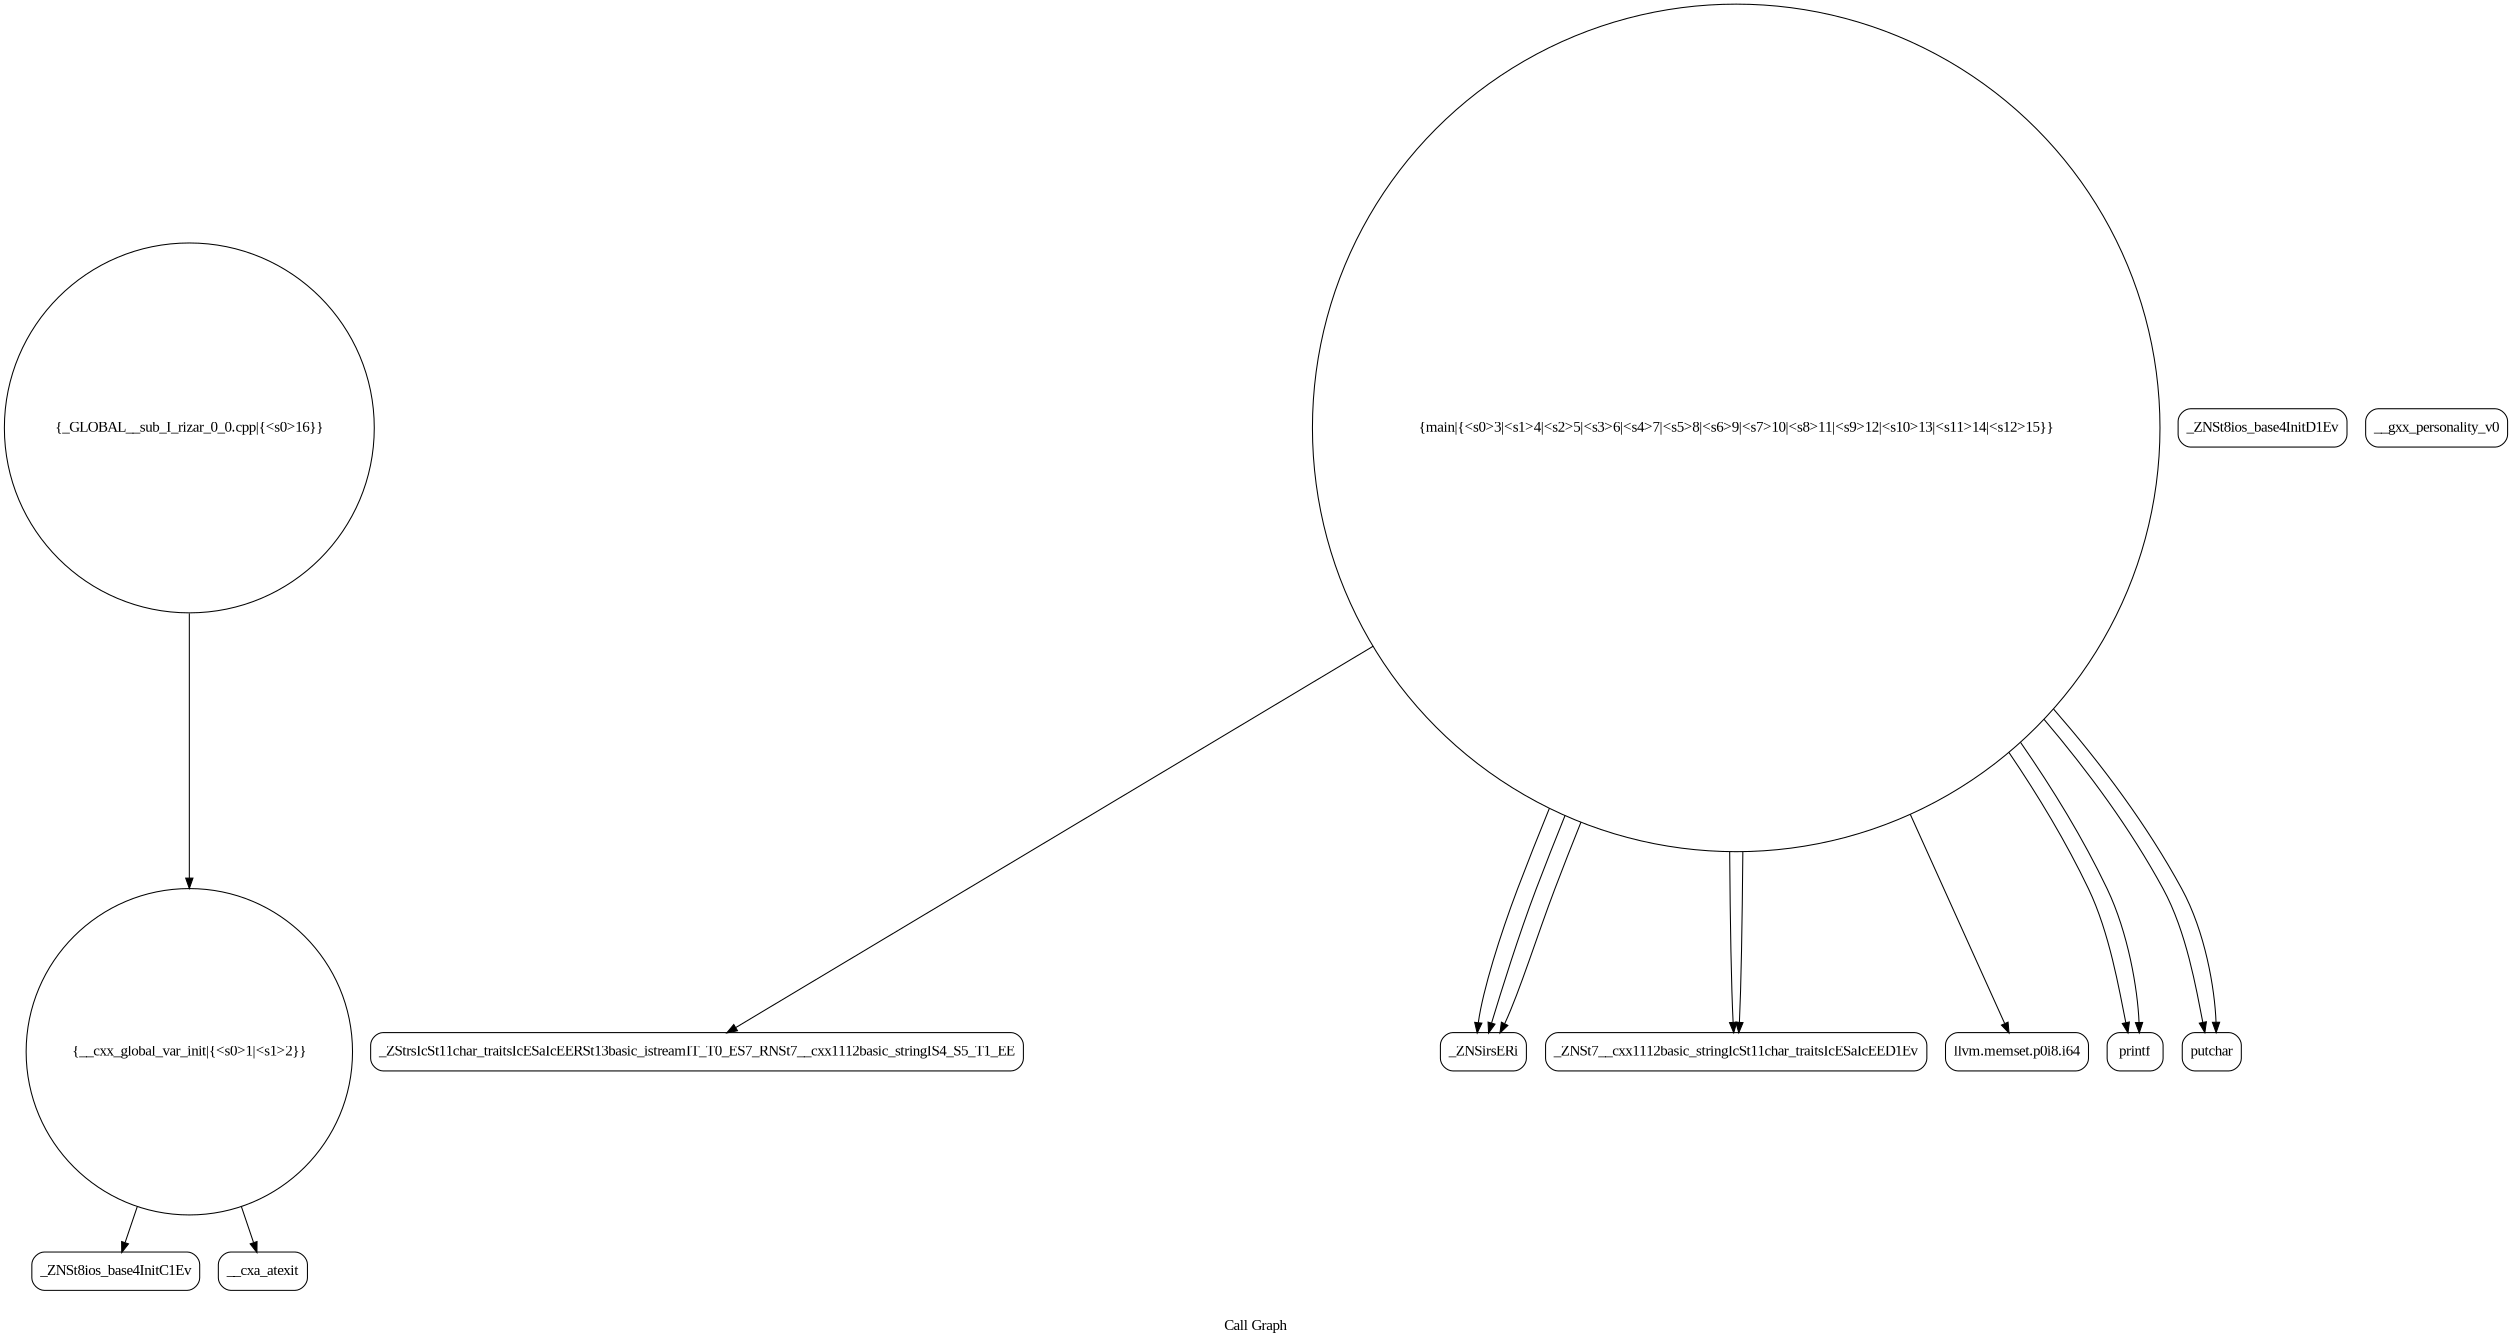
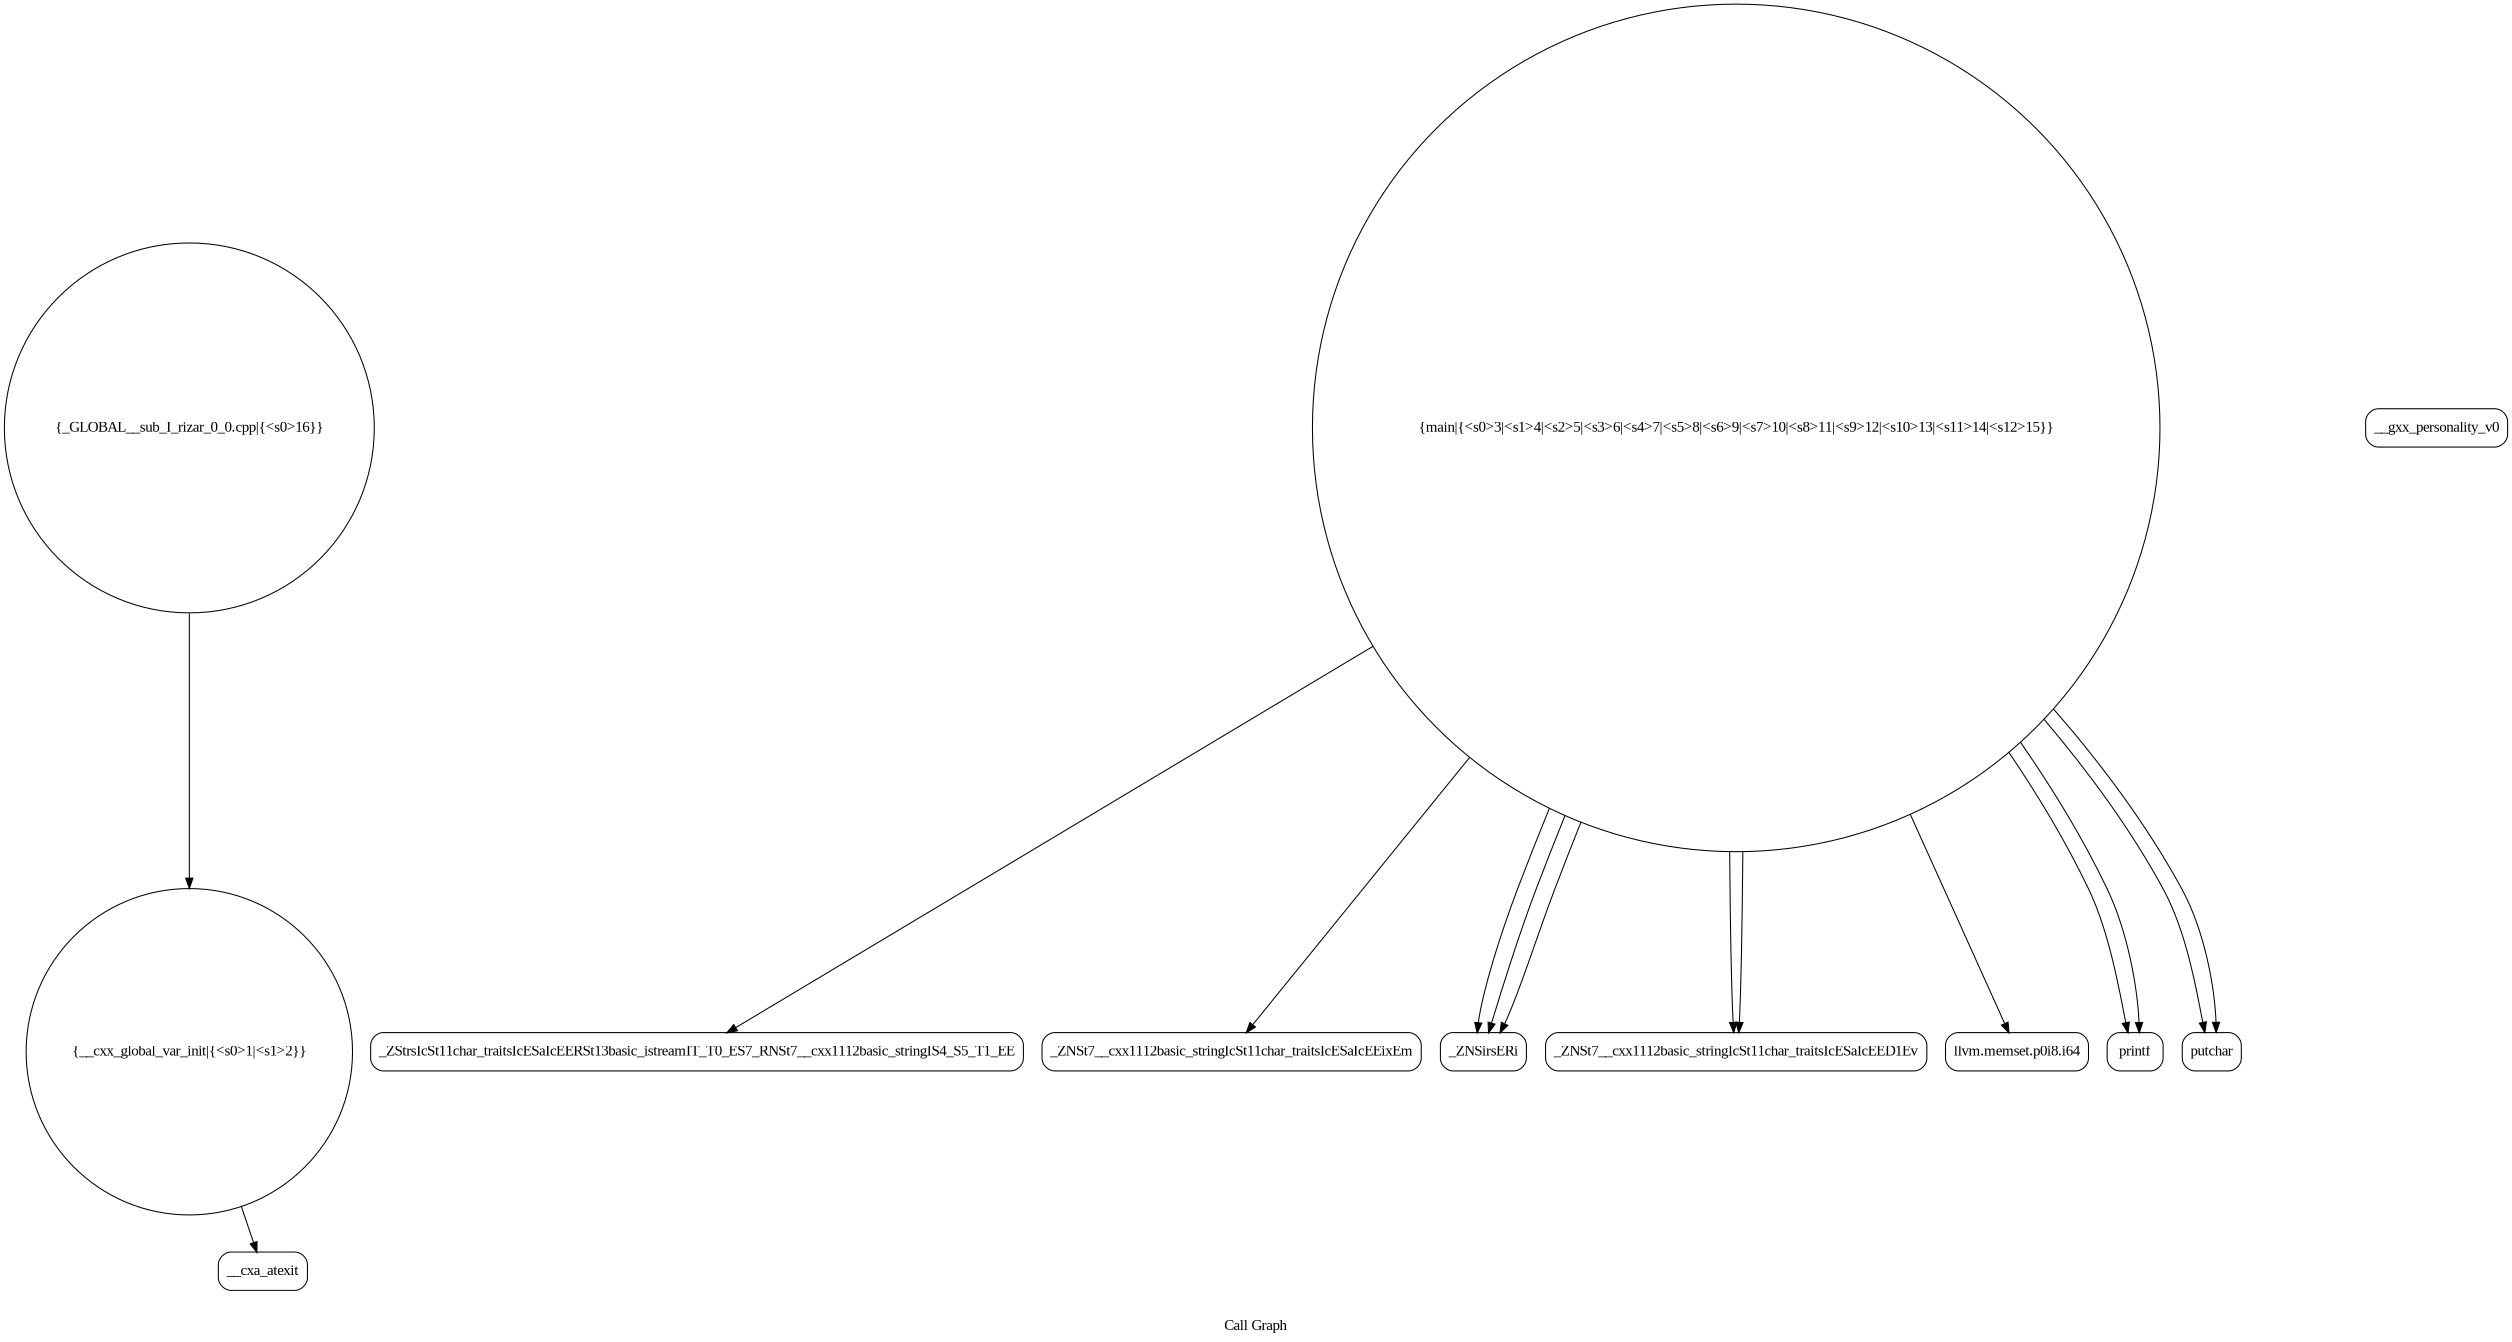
node "_ZNSt8ios_base4InitD1Ev": removed
node "_ZNSt7__cxx1112basic_stringIcSt11char_traitsIcESaIcEEixEm": added
node "_ZNSt8ios_base4InitC1Ev": removed
